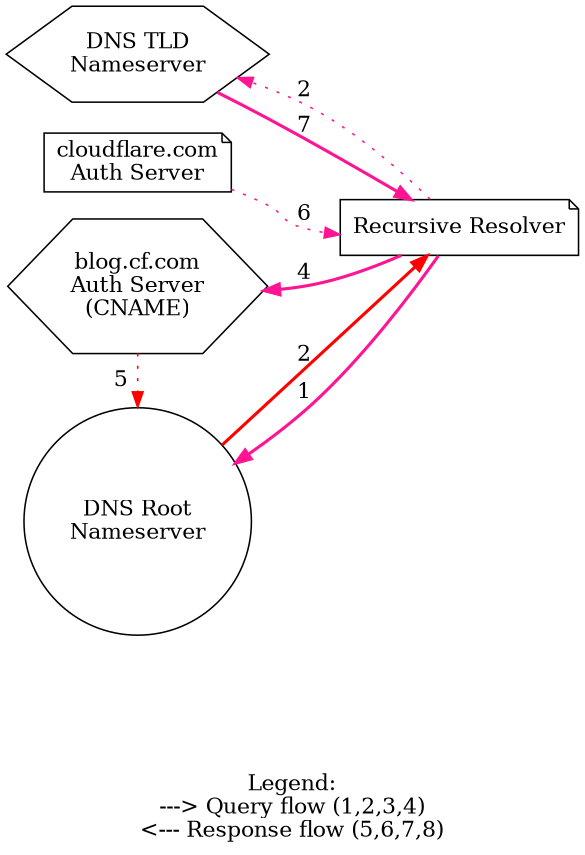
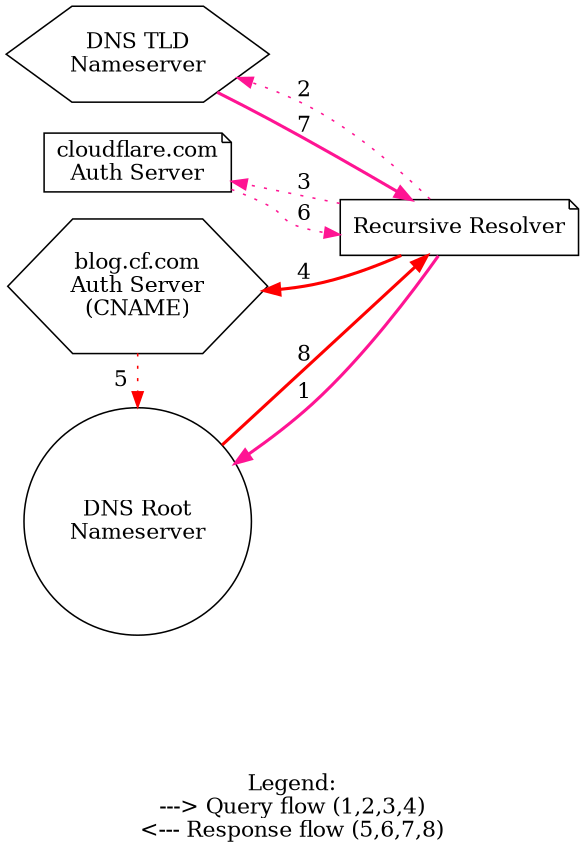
edge "Recursive Resolver" -> "cloudflare.com Auth Server": added, label "3"
edge "Recursive Resolver" -> "blog.cf.com Auth Server (CNAME)": color deeppink -> red
edge "DNS Root Nameserver" -> "Recursive Resolver": label "2" -> "8"
